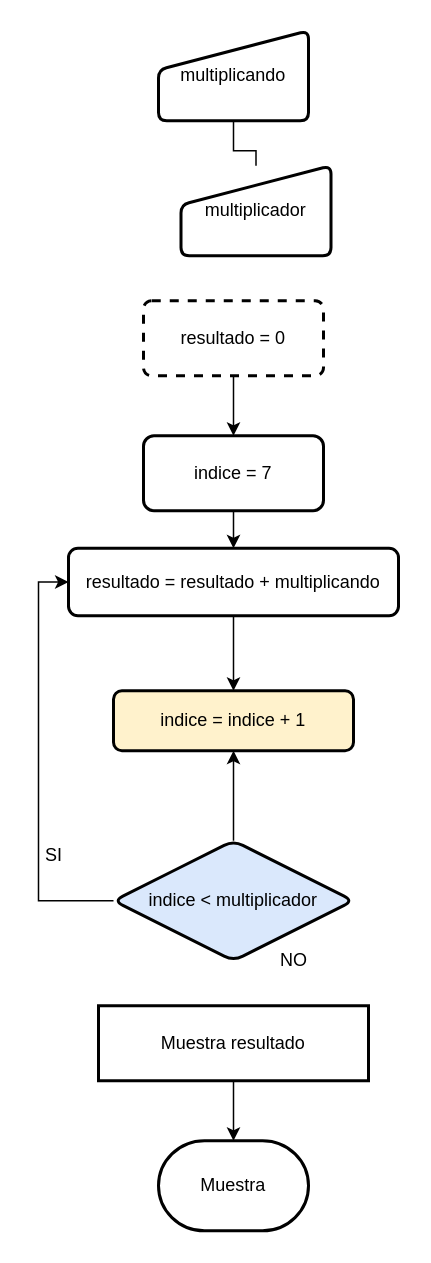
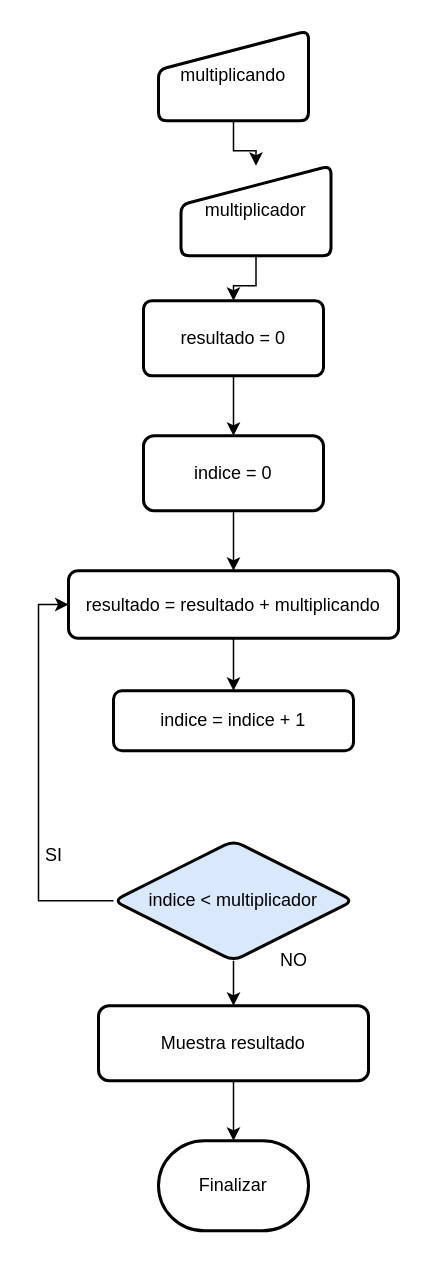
edge "multiplicando" -- "multiplicador": arrowhead none -> classic
edge "multiplicador" -> "resultado = 0": added
node "resultado = 0": style dashed -> solid
node "indice = 7": label "indice = 7" -> "indice = 0"
node "resultado = resultado + multiplicando": moved (233, 582) -> (233, 605)
node "indice = indice + 1": fillcolor #fff2cc -> #ffffff
edge "indice < multiplicador" -> "indice = indice + 1": now "indice < multiplicador" -> "Muestra resultado"
node "Muestra resultado": shape rectangle -> rounded rectangle
node "Muestra": label "Muestra" -> "Finalizar"
